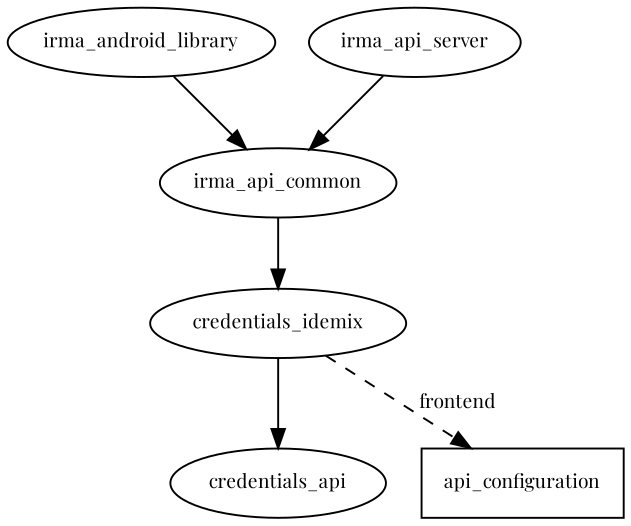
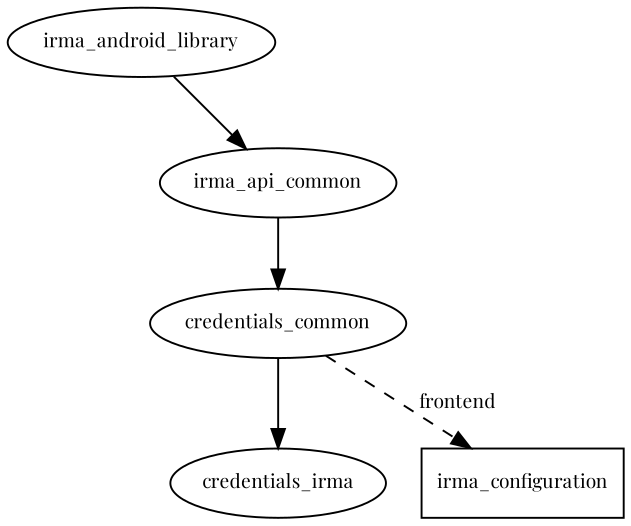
node "irma_api_server": removed
node "credentials_idemix": label "credentials_idemix" -> "credentials_common"
node "credentials_api": label "credentials_api" -> "credentials_irma"
node "api_configuration": label "api_configuration" -> "irma_configuration"
